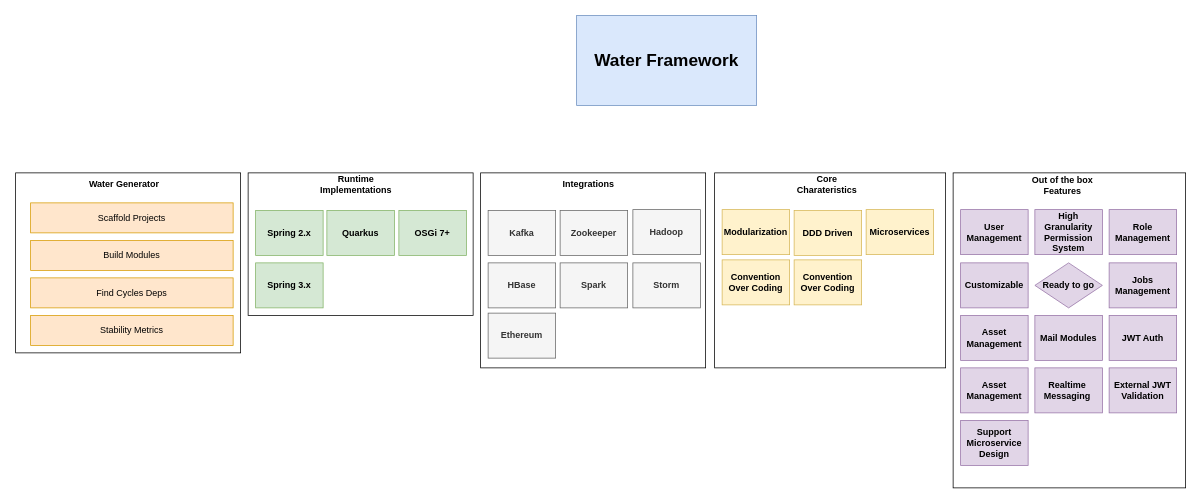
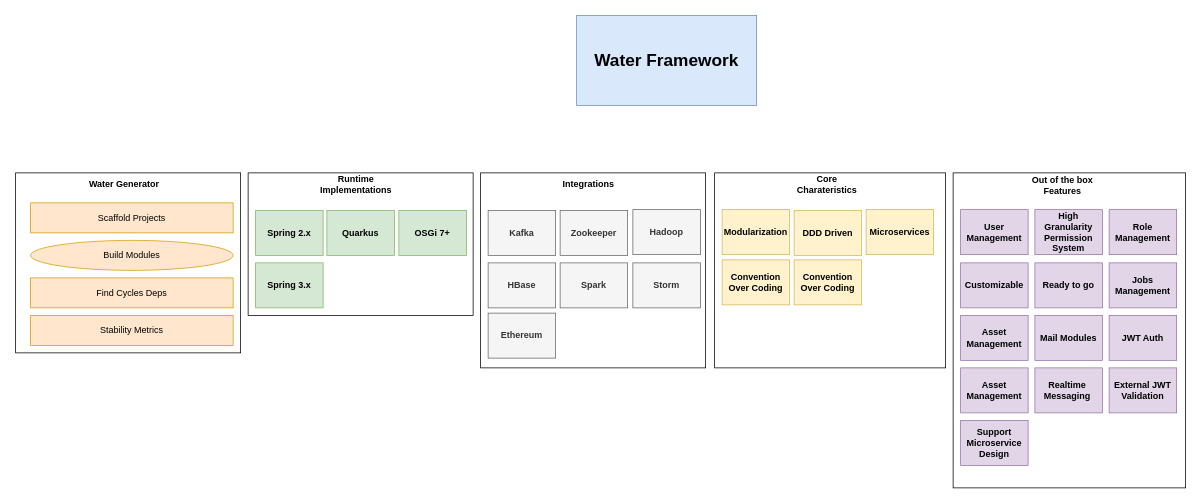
node "Build Modules": shape rectangle -> ellipse
node "Ready to go": shape diamond -> rectangle
